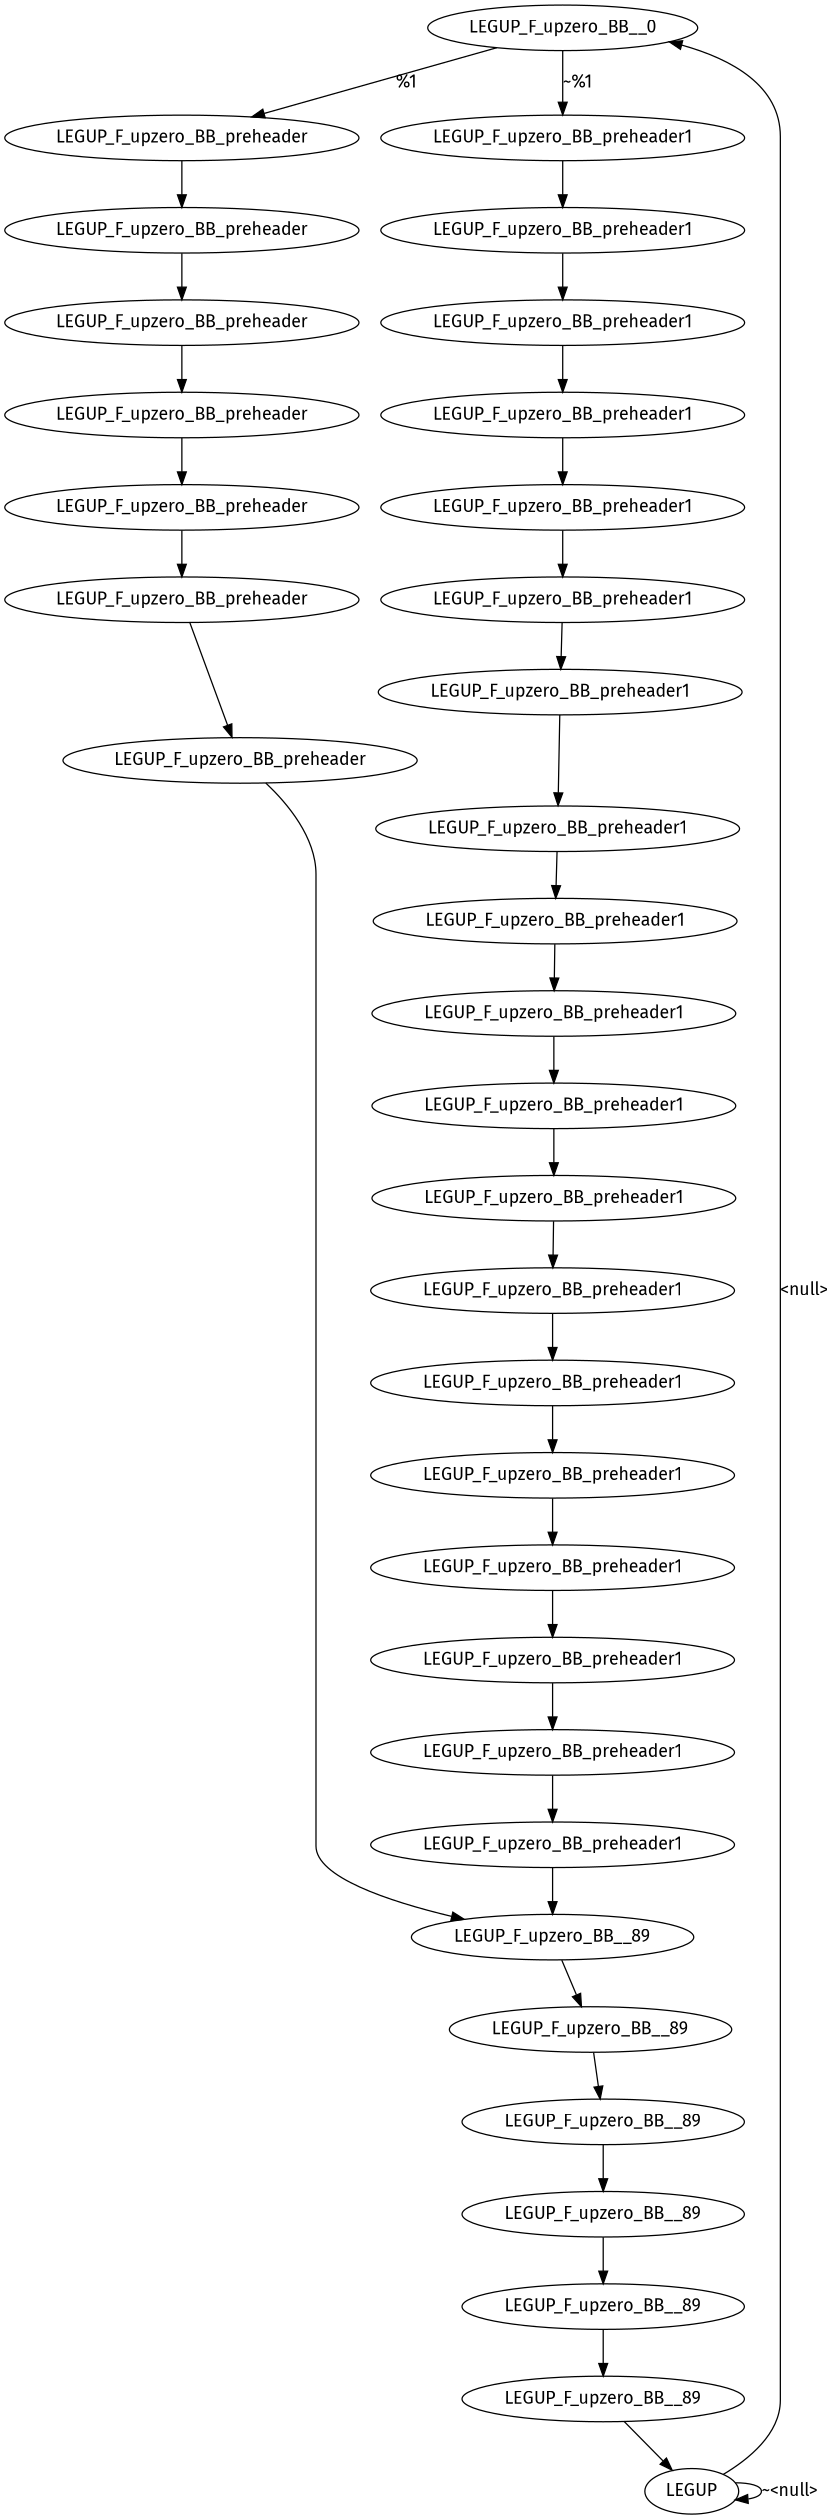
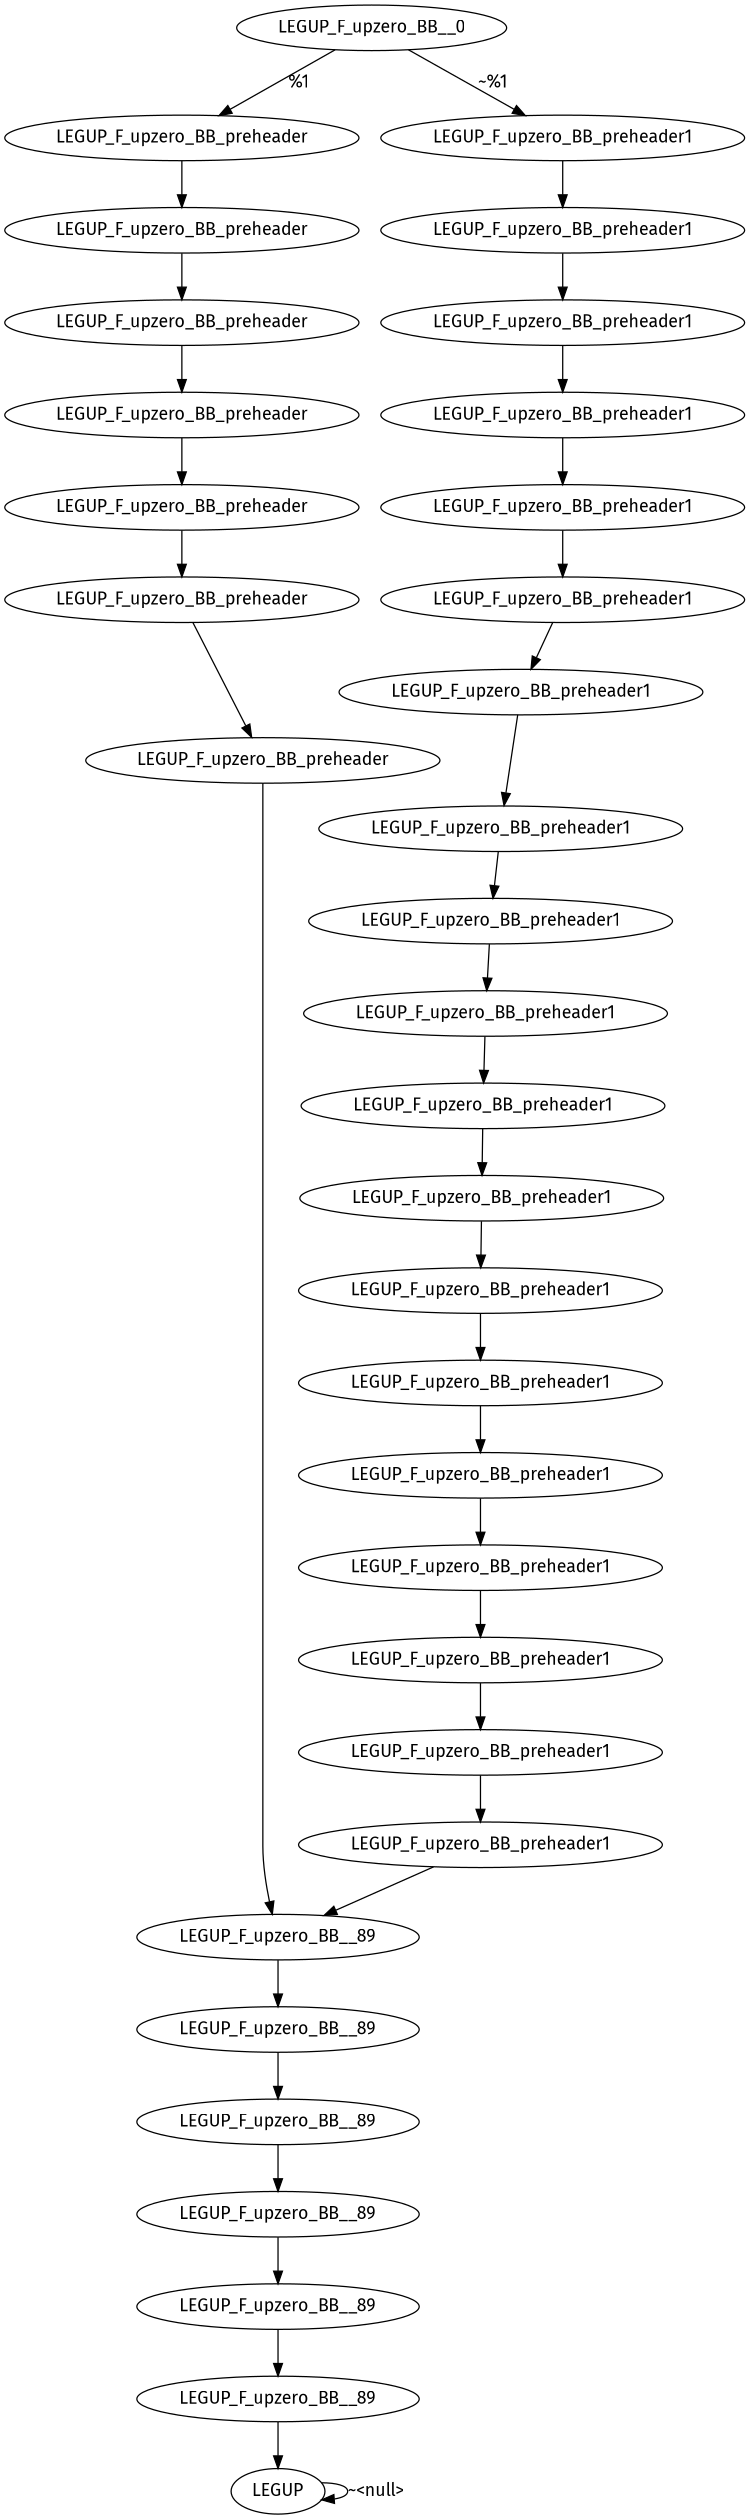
edge "LEGUP" -> "LEGUP_F_upzero_BB__0": removed, label "<null>"
